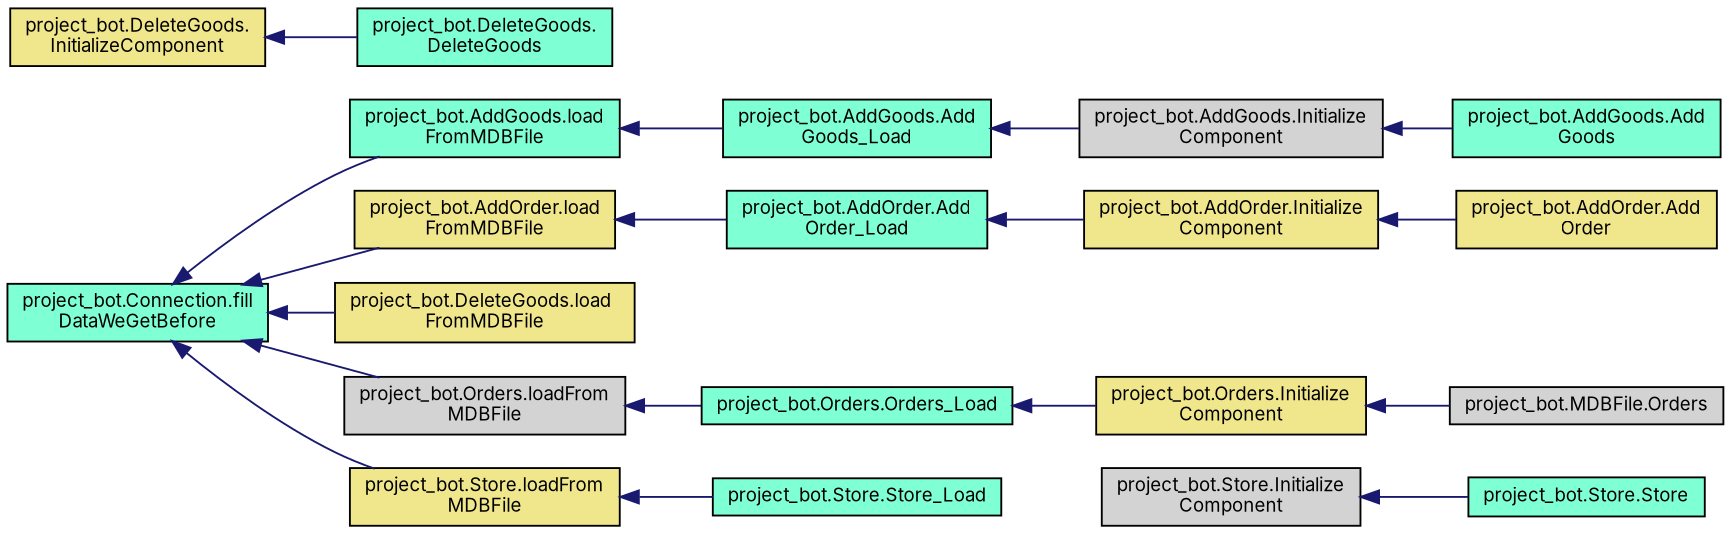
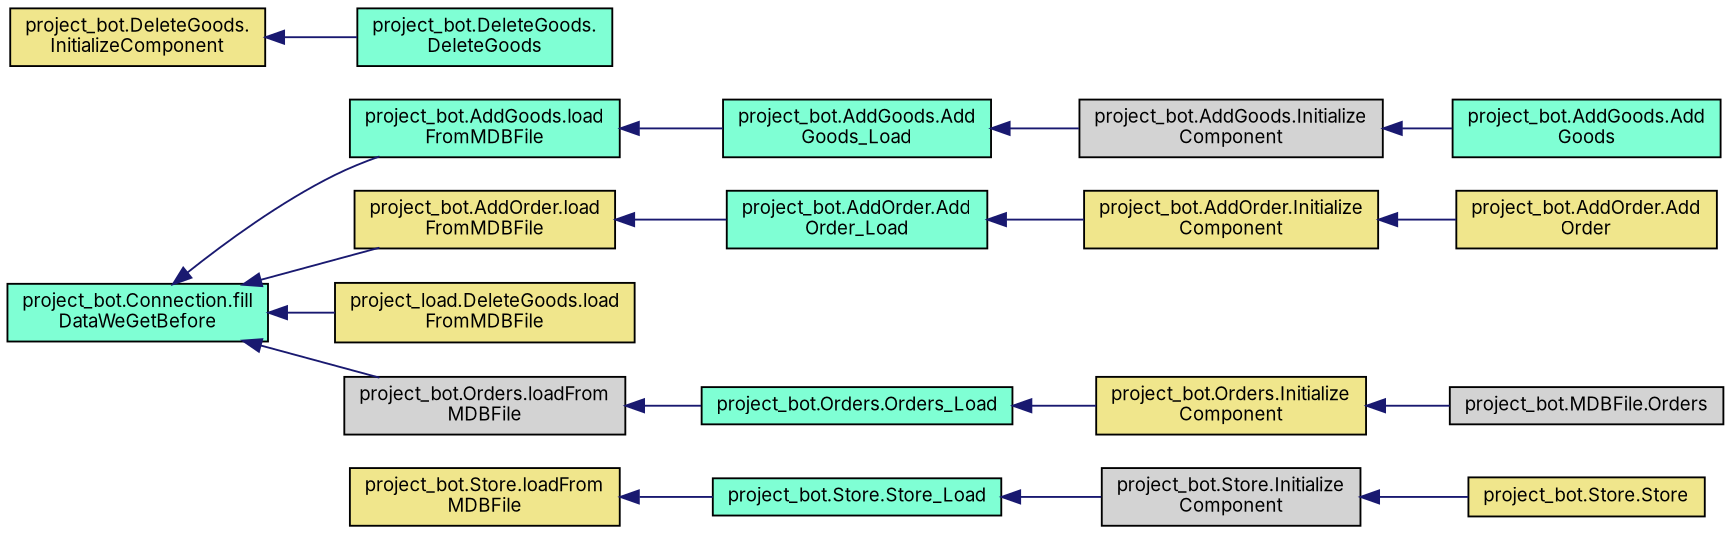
node "project_bot.DeleteGoods.load FromMDBFile": label "project_bot.DeleteGoods.load FromMDBFile" -> "project_load.DeleteGoods.load FromMDBFile"
edge "project_bot.Store.loadFrom MDBFile" -> "project_bot.Connection.fill DataWeGetBefore": removed
edge "project_bot.Store.Initialize Component" -> "project_bot.Store.Store_Load": added
node "project_bot.Store.Store": fillcolor aquamarine -> khaki
